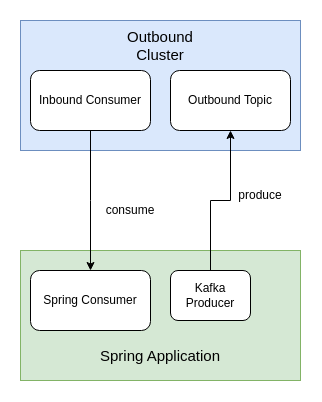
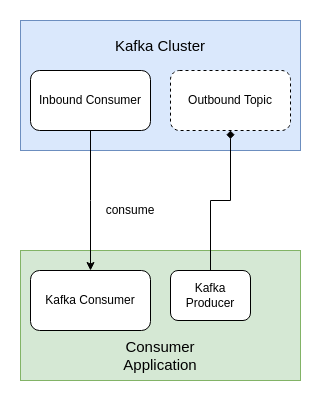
node "Outbound Cluster": label "Outbound Cluster" -> "Kafka Cluster"
node "Outbound Topic": style solid -> dashed
edge "Kafka Producer" -> "Outbound Topic": arrowhead classic -> diamond
node "produce": removed
node "Spring Consumer": label "Spring Consumer" -> "Kafka Consumer"
node "Spring Application": label "Spring Application" -> "Consumer Application"
